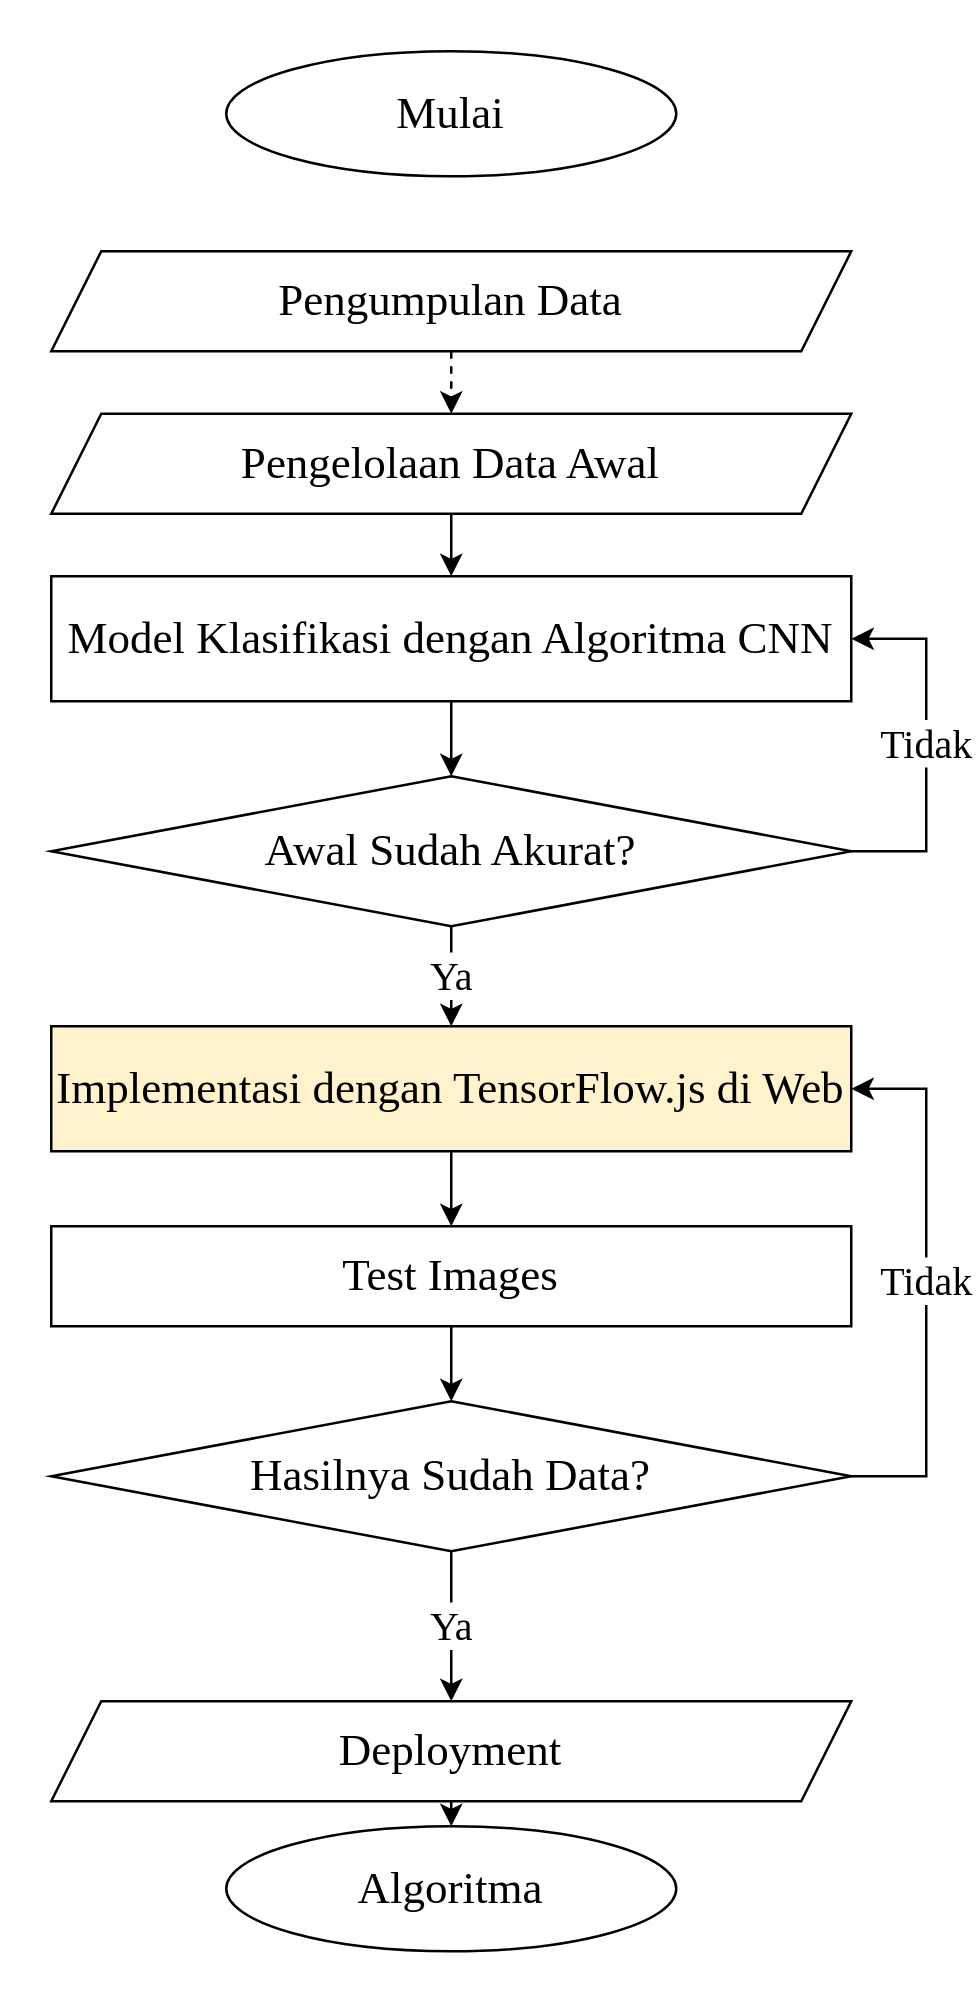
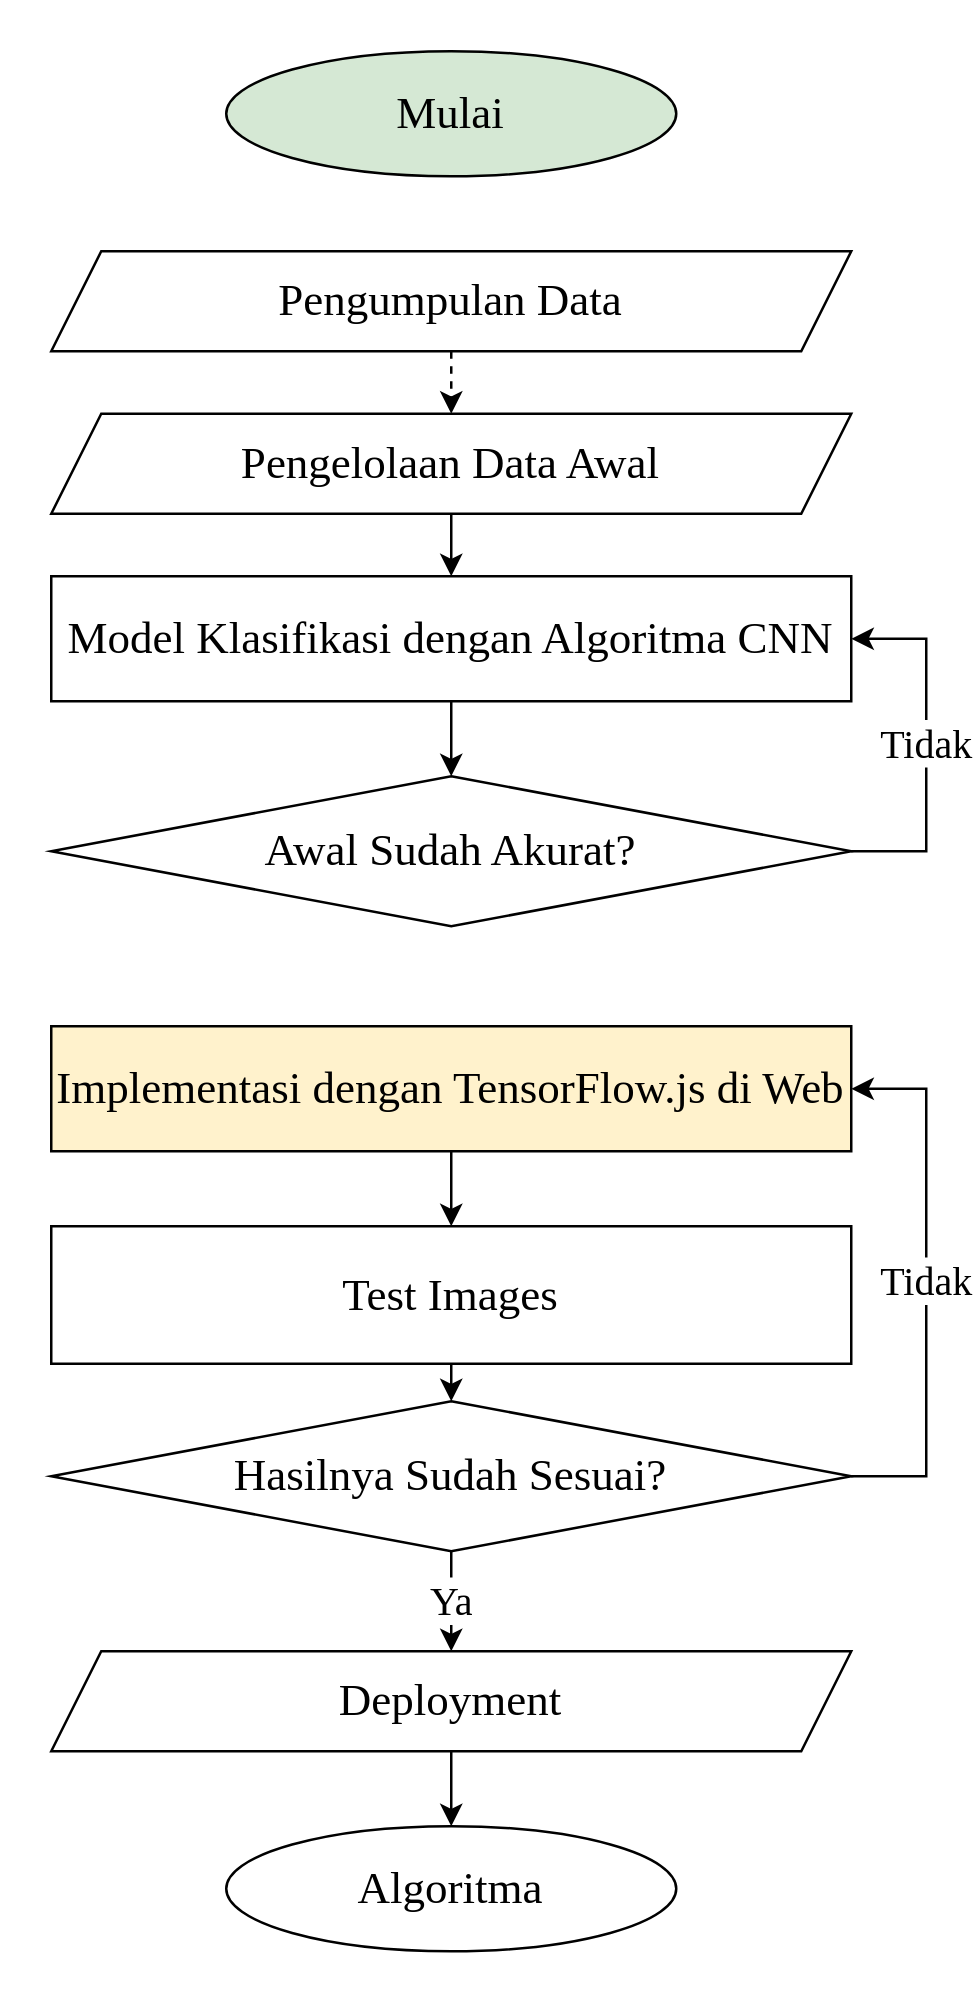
node "Mulai": fillcolor #ffffff -> #d5e8d4
edge "Awal Sudah Akurat?" -> "Implementasi dengan TensorFlow.js di Web": removed, label "Ya"
node "Test Images": size 800x100 -> 800x138
node "Hasilnya Sudah Data?": label "Hasilnya Sudah Data?" -> "Hasilnya Sudah Sesuai?"
node "Deployment": moved (451, 1751) -> (451, 1701)
